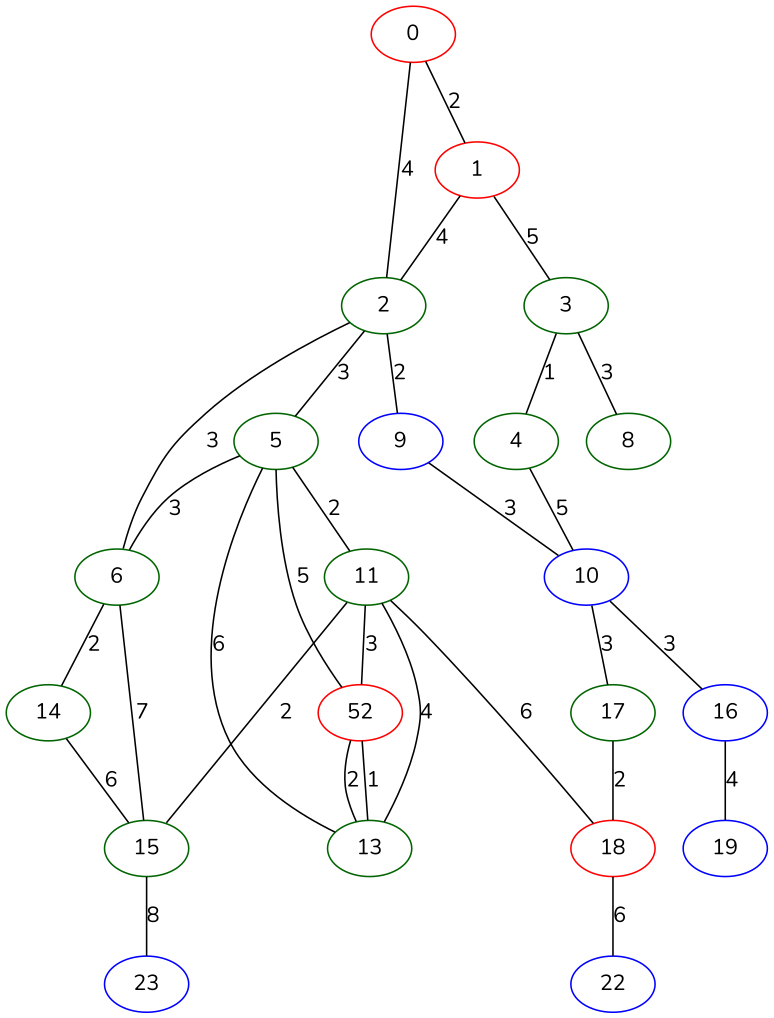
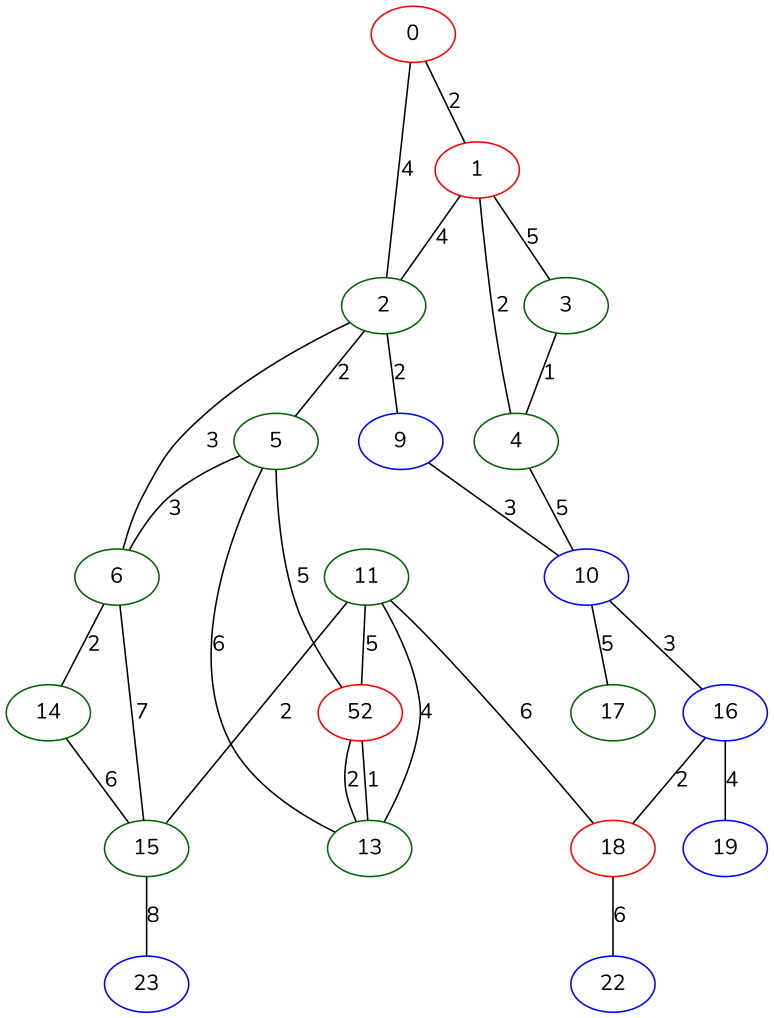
edge "1" -- "4": added, label "2"
edge "2" -- "5": label "3" -> "2"
node "8": removed
edge "5" -- "11": removed, label "2"
edge "11" -- "52": label "3" -> "5"
edge "10" -- "17": label "3" -> "5"
edge "17" -- "18": now "16" -- "18"
